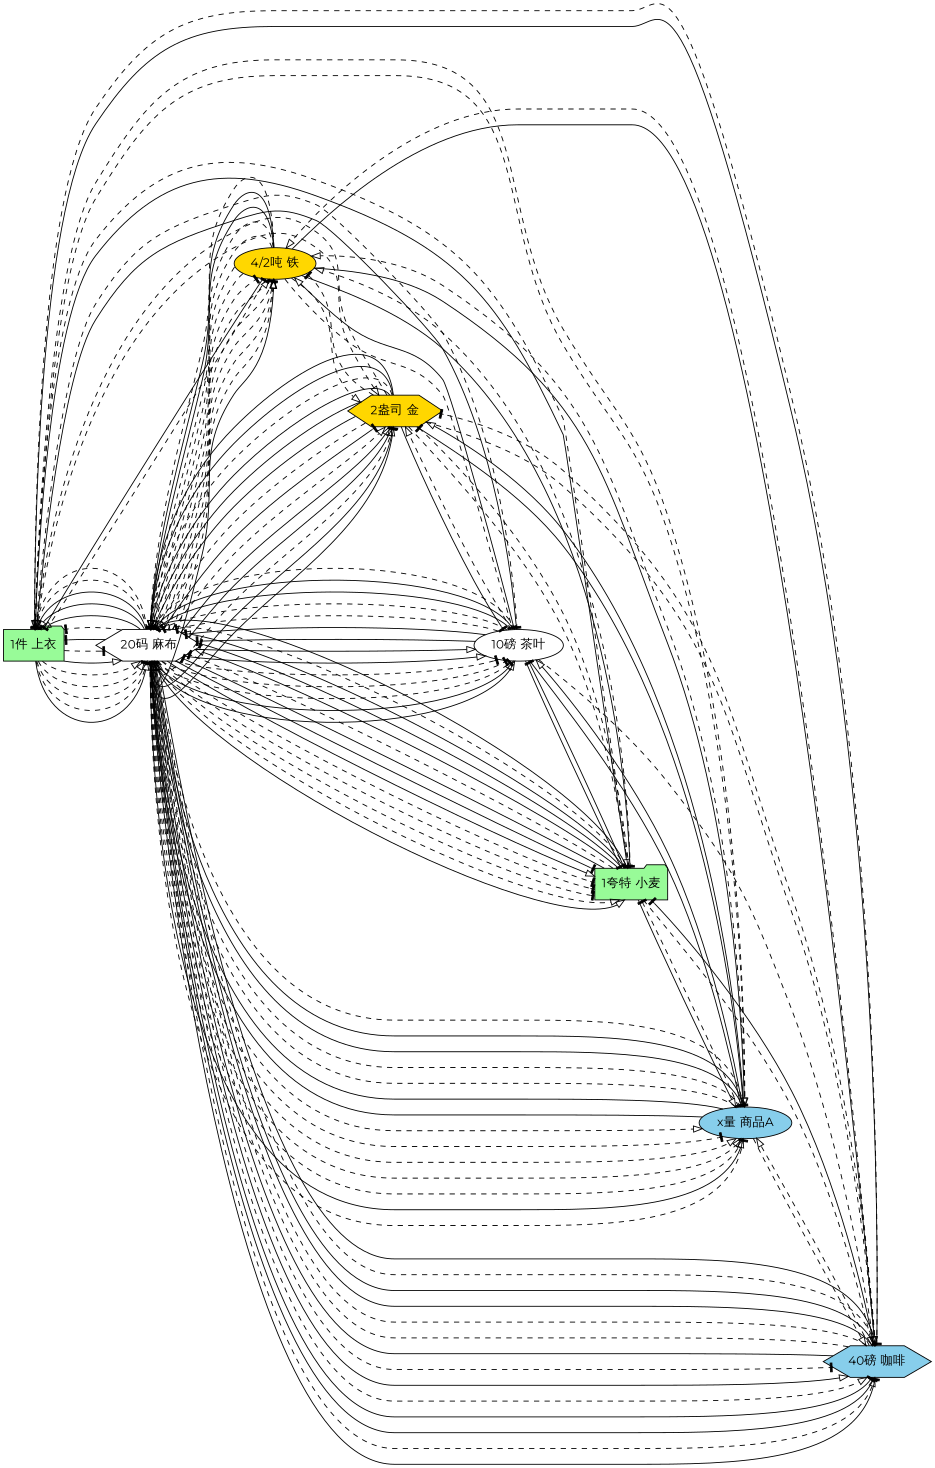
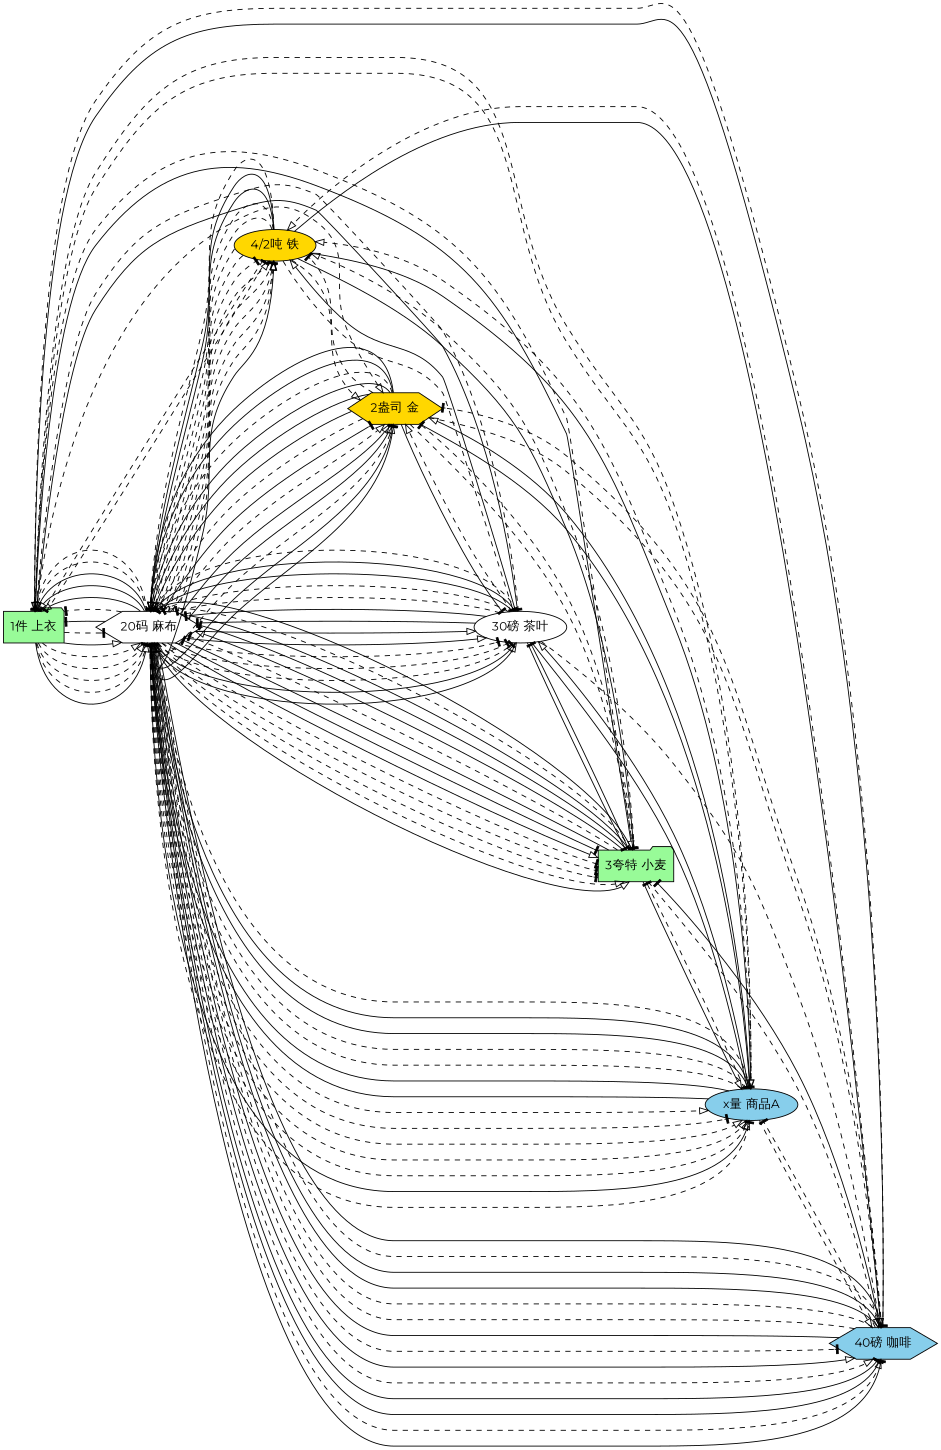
edge "2盎司 金" -> "1件 上衣": removed
edge "4/2吨 铁" -> "1件 上衣": style solid -> dashed
node "10磅 茶叶": label "10磅 茶叶" -> "30磅 茶叶"
node "1夸特 小麦": label "1夸特 小麦" -> "3夸特 小麦"
edge "40磅 咖啡" -> "x量 商品A": arrowhead onormal -> tee
